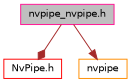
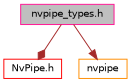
node "nvpipe_nvpipe.h": label "nvpipe_nvpipe.h" -> "nvpipe_types.h"
